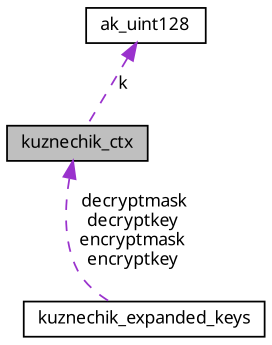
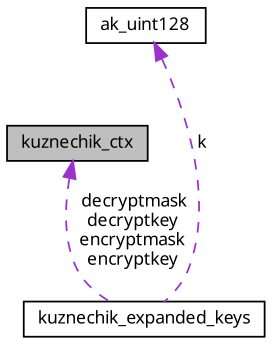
edge "kuznechik_ctx" -> "ak_uint128": now "kuznechik_expanded_keys" -> "ak_uint128"
